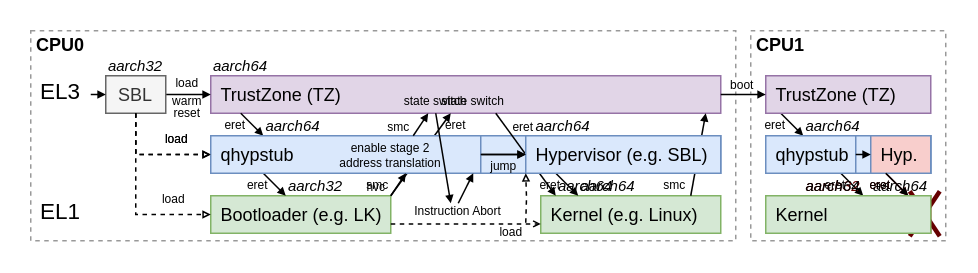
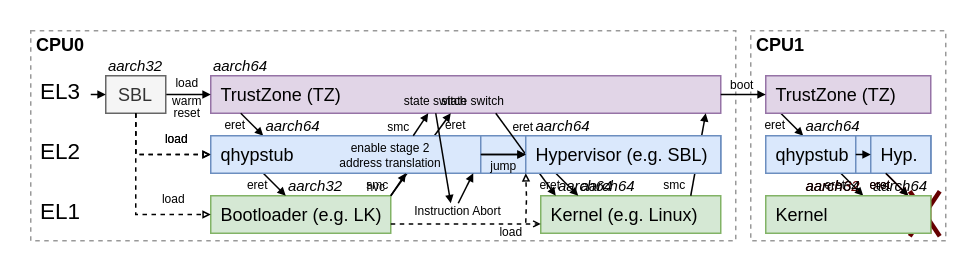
node "EL2": added
node "Hyp.": fillcolor #f8cecc -> #dae8fc
